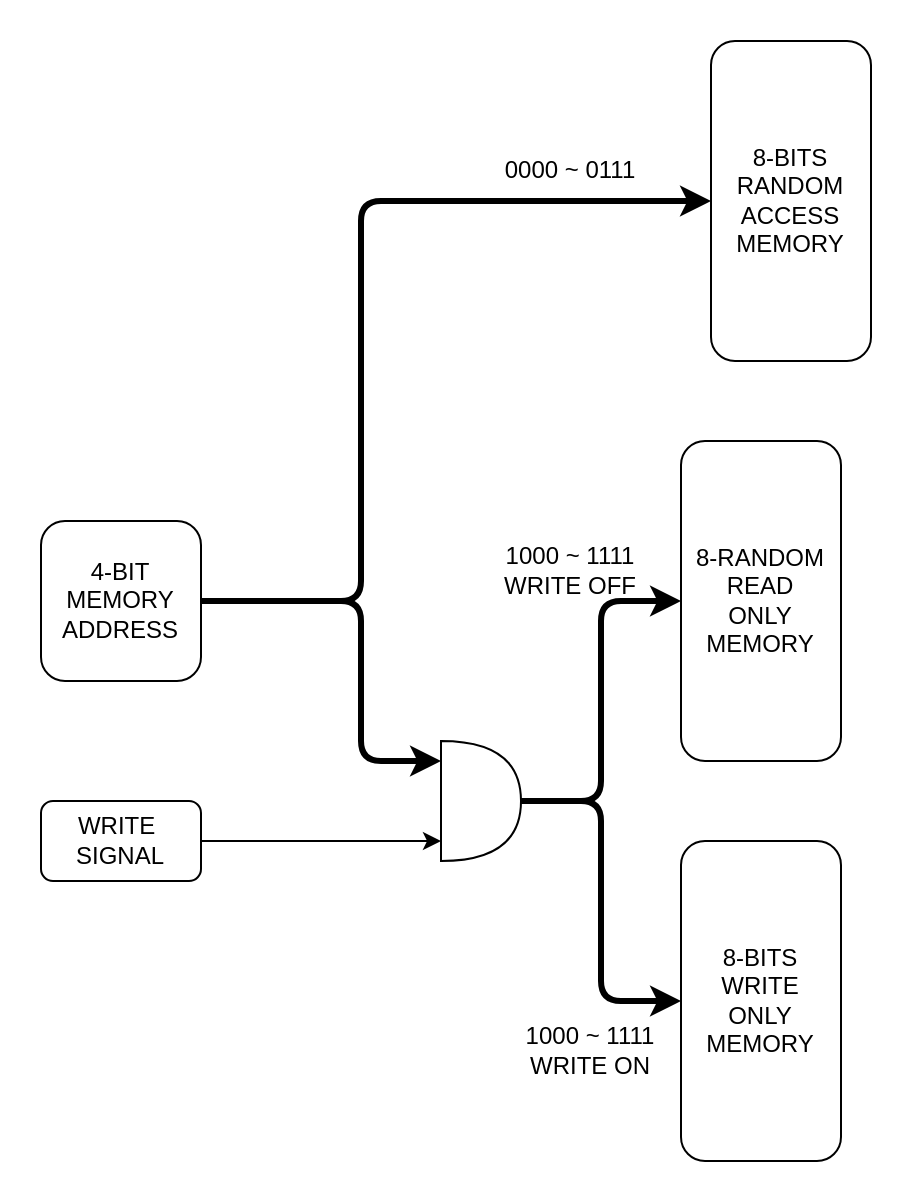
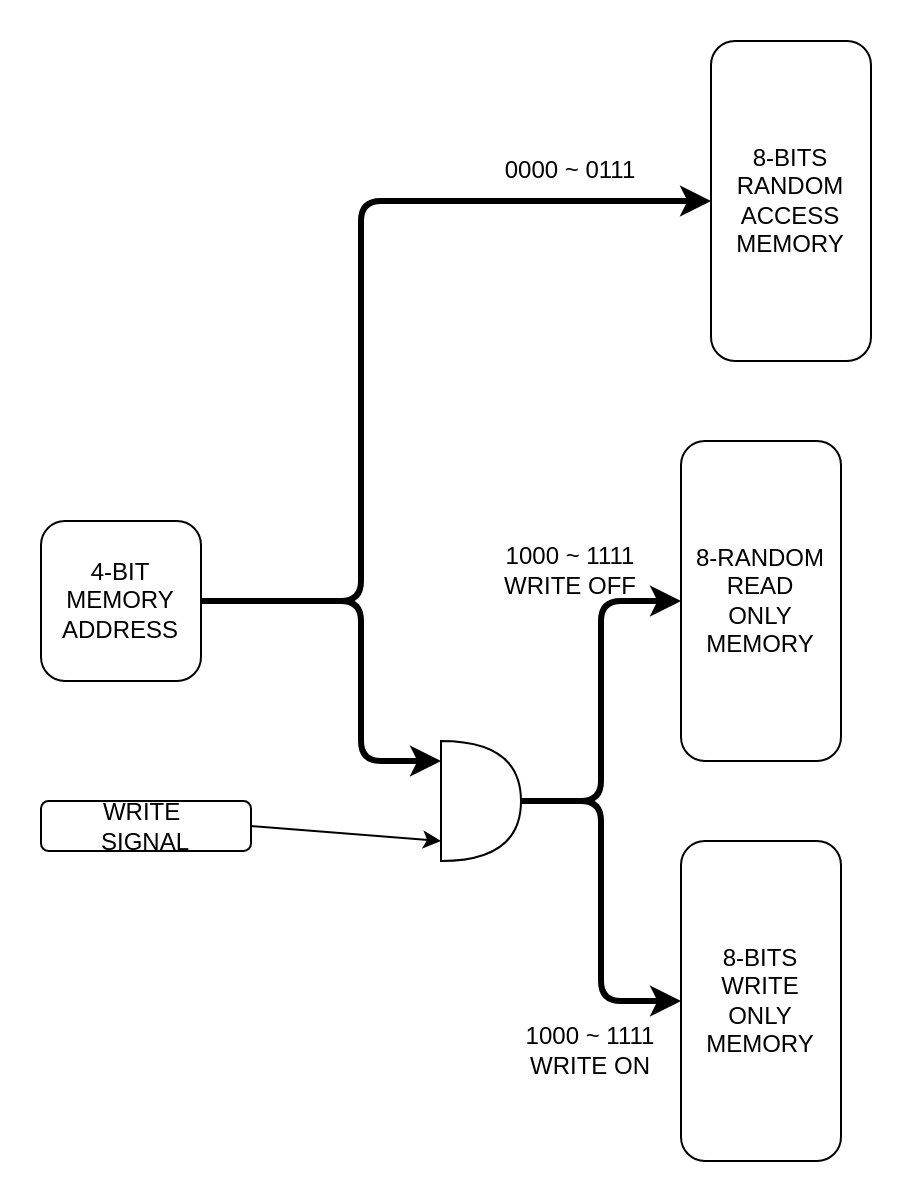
node "WRITE SIGNAL": size 160x80 -> 210x50
